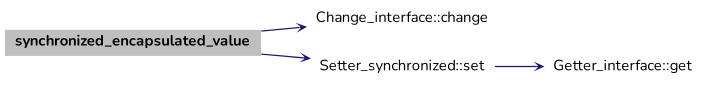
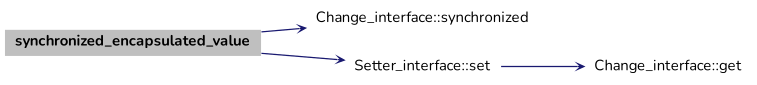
node "Change_interface::change": label "Change_interface::change" -> "Change_interface::synchronized"
node "Setter_synchronized::set": label "Setter_synchronized::set" -> "Setter_interface::set"
node "Getter_interface::get": label "Getter_interface::get" -> "Change_interface::get"
